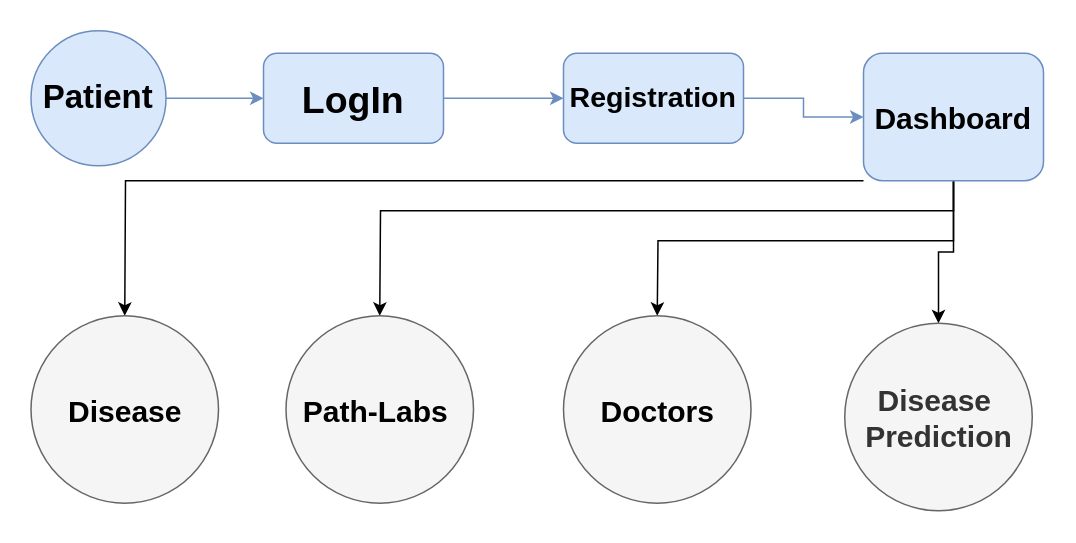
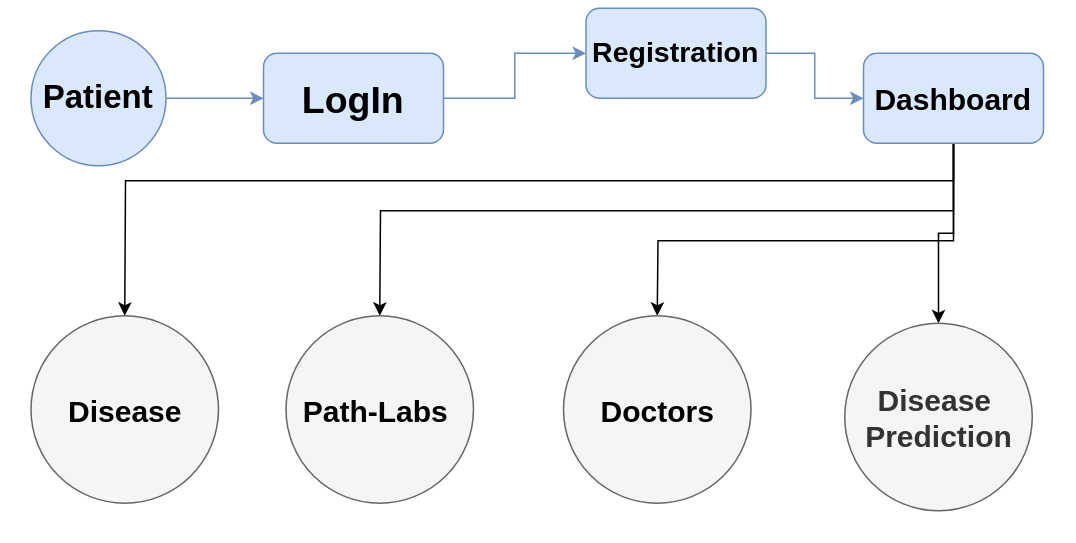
node "Registration": moved (653, 98) -> (676, 53)
node "Dashboard": size 180x128 -> 180x90
